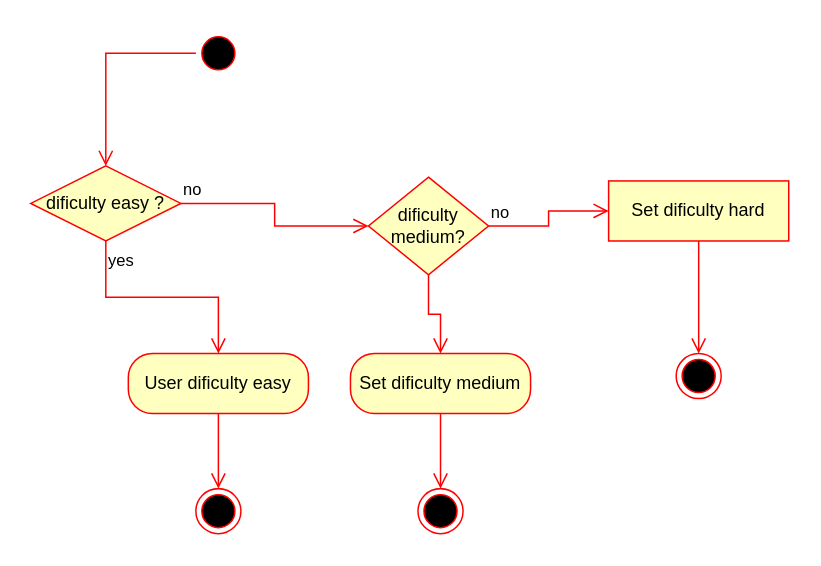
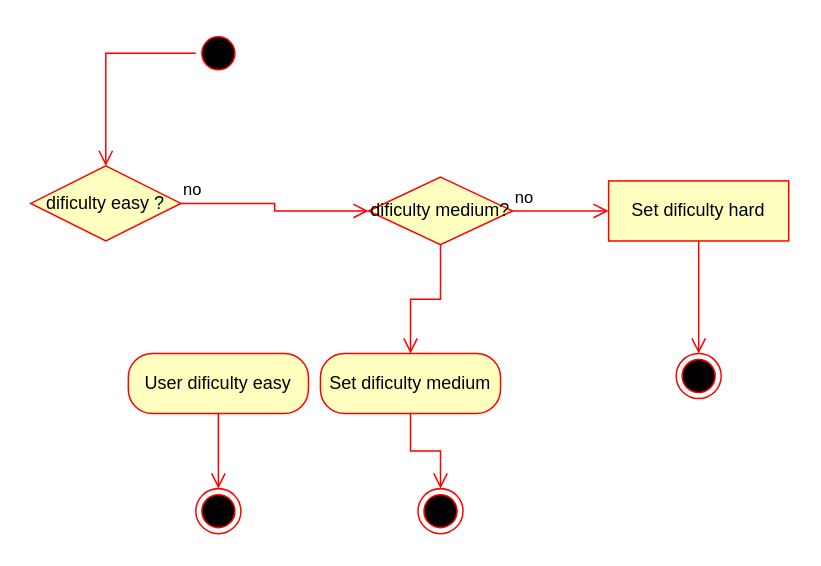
node "dificulty medium?": size 120x98 -> 144x68
edge "dificulty easy ?" -> "User dificulty easy": removed, label "yes"
node "Set dificulty medium": moved (440, 383) -> (410, 383)
